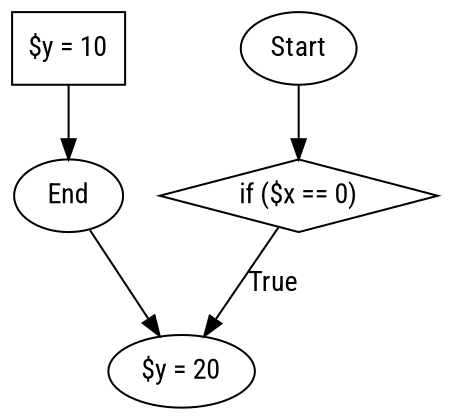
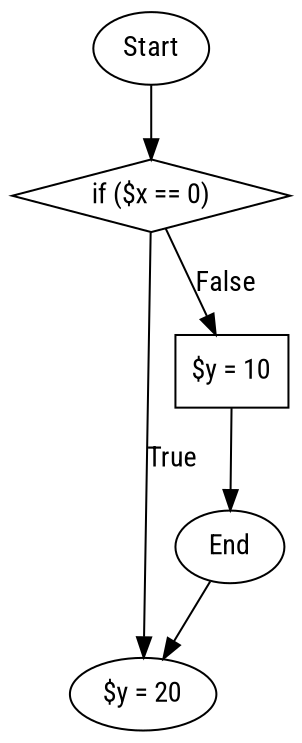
edge "if ($x == 0)" -> "$y = 10": added, label "False"
